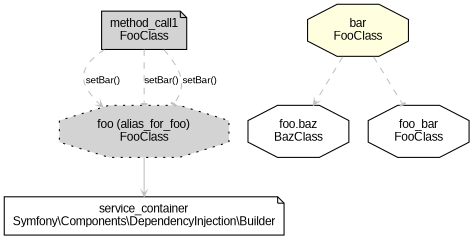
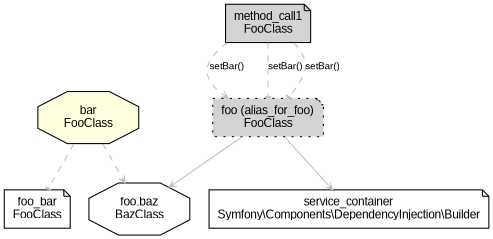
node "foo (alias_for_foo) FooClass": shape octagon -> note
node "foo_bar FooClass": shape octagon -> note
edge "foo (alias_for_foo) FooClass" -> "foo.baz BazClass": added
